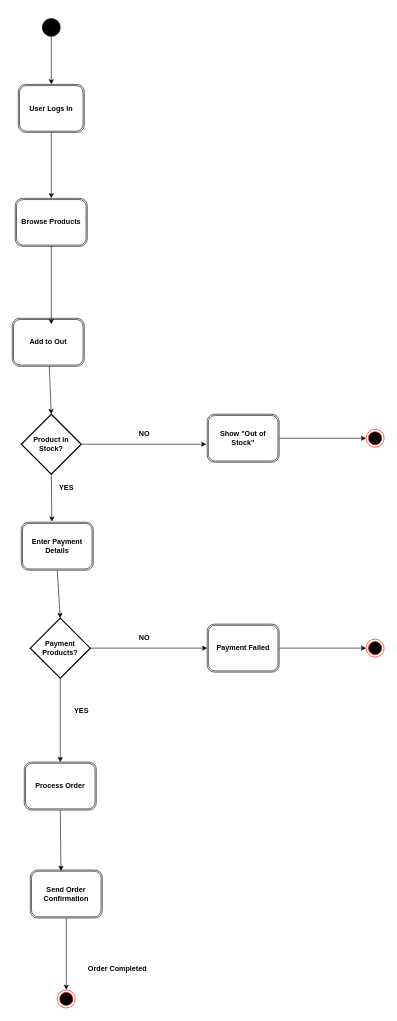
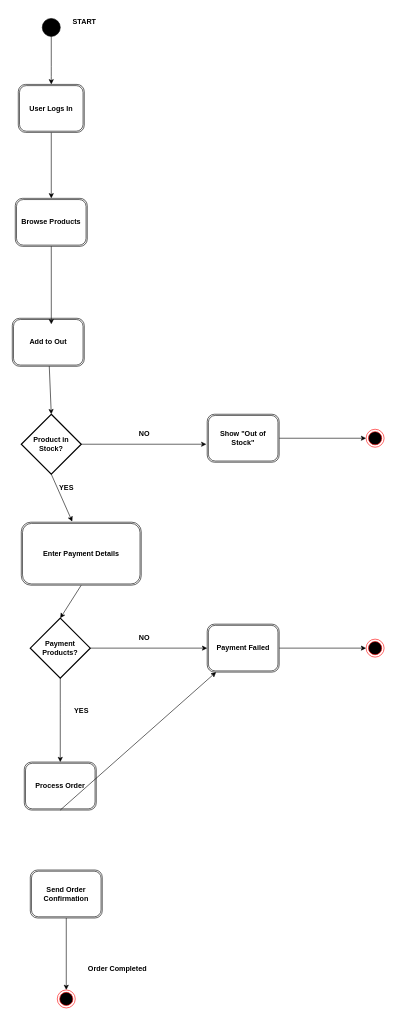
node "START": added
node "Enter Payment Details": size 72x48 -> 120x63
edge "Process Order" -> "Send Order Confirmation": now "Process Order" -> "Payment Failed"
